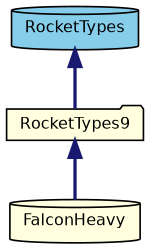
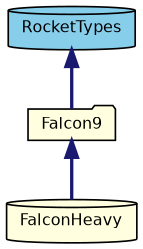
node "RocketTypes9": label "RocketTypes9" -> "Falcon9"
